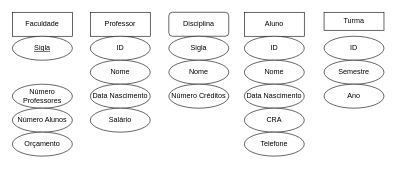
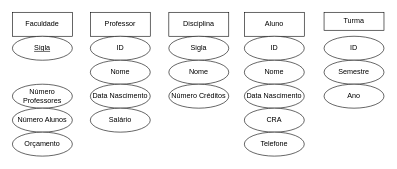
node "Disciplina": shape rounded rectangle -> rectangle
